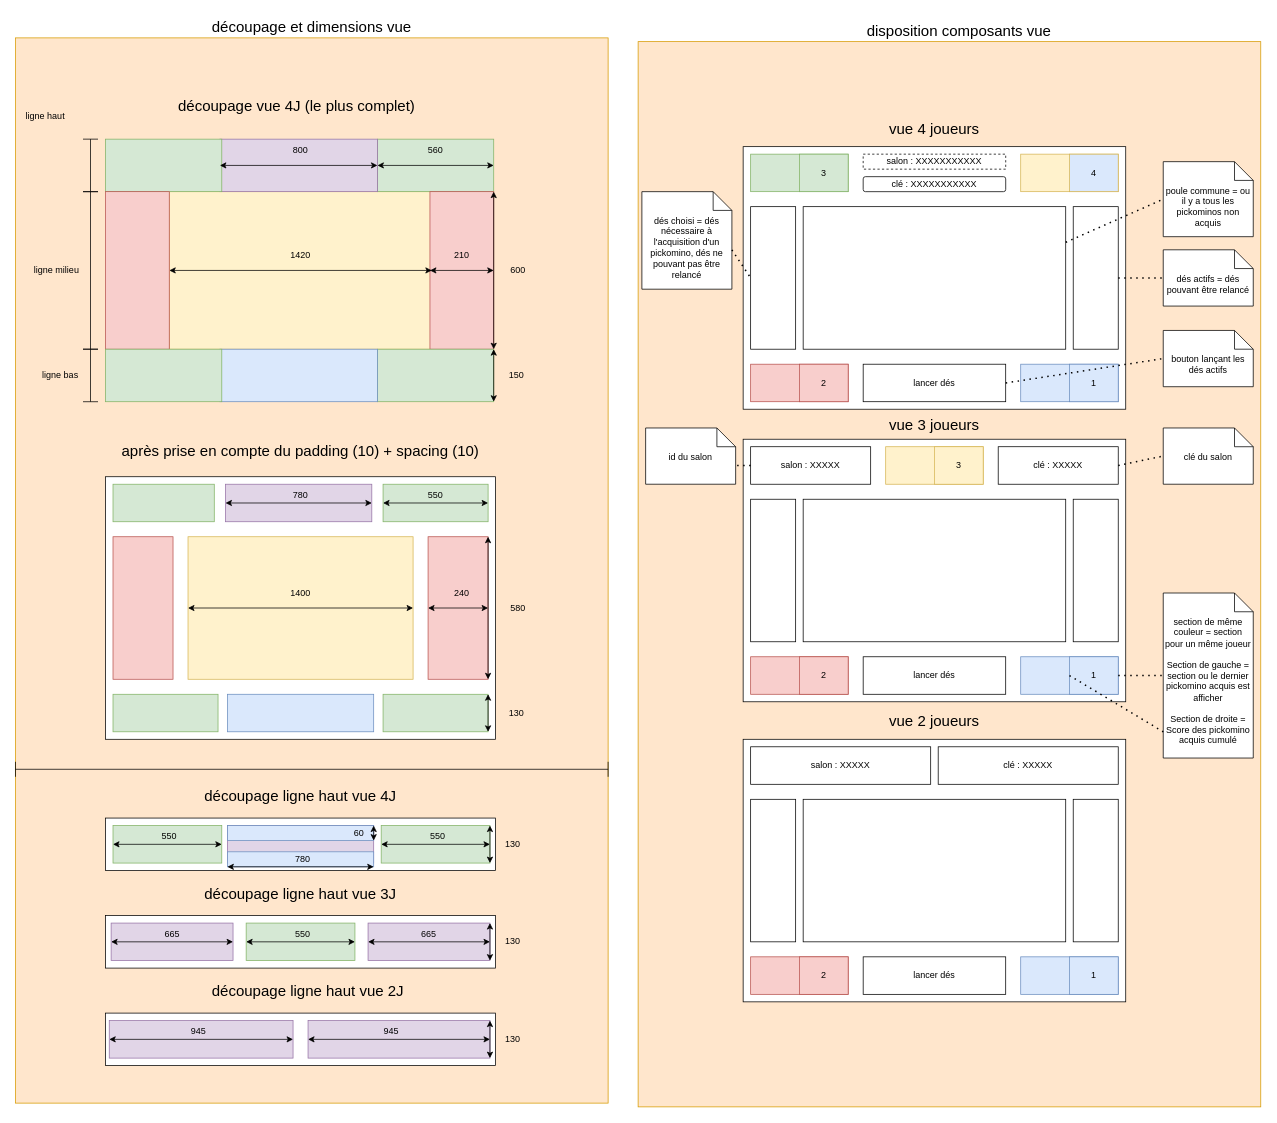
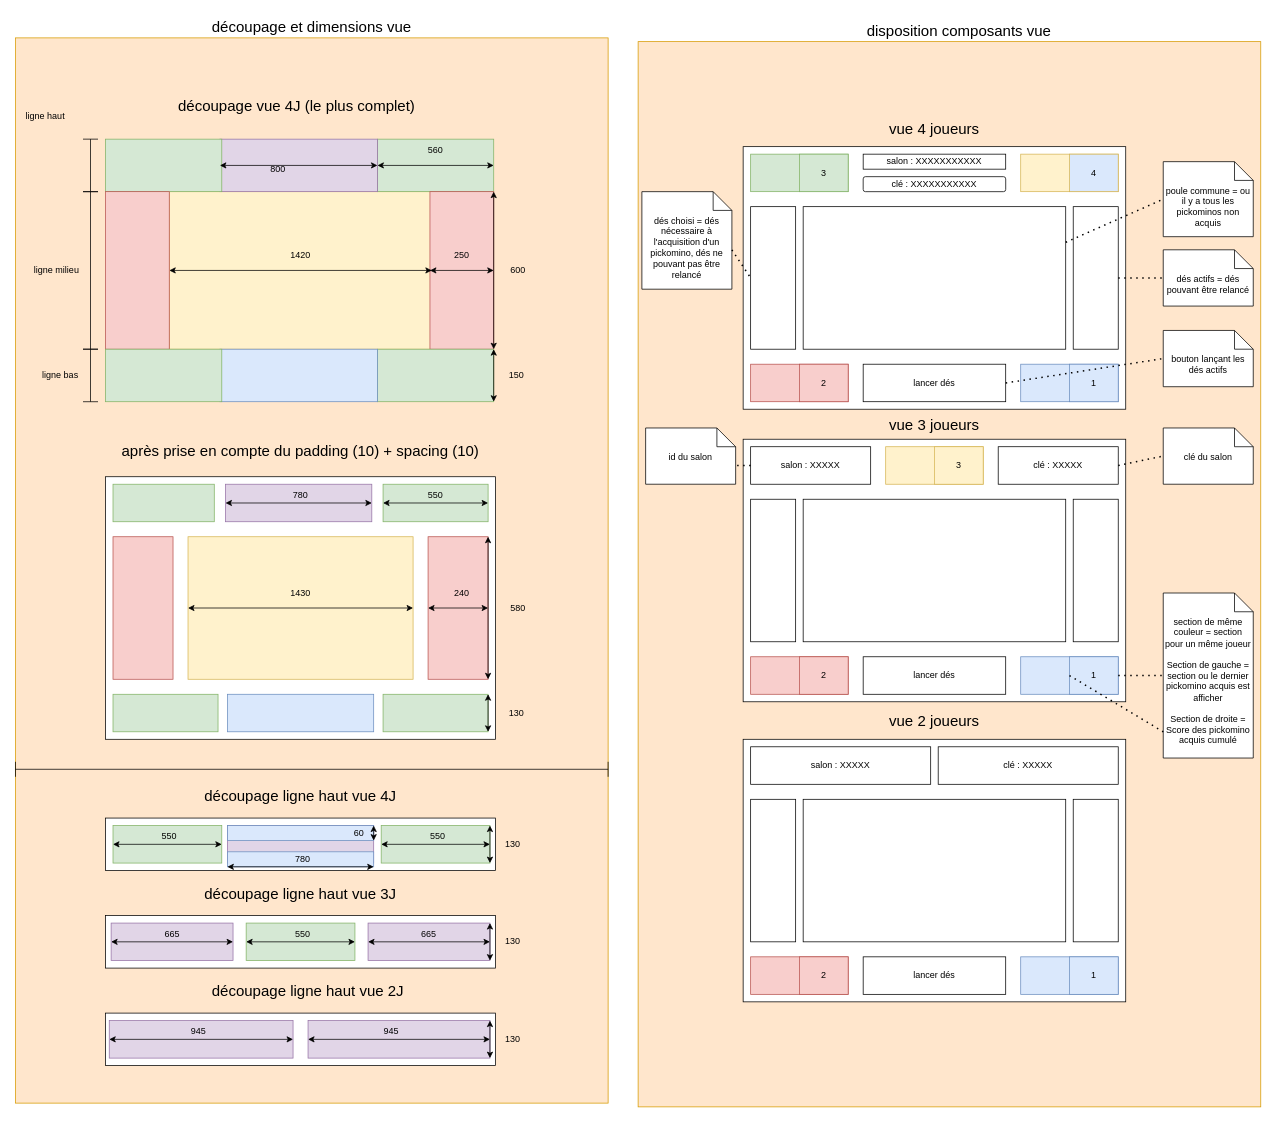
node "800": moved (300, 150) -> (278, 169)
node "salon : XXXXXXXXXXX": style dashed -> solid
node "210": label "210" -> "250"
node "1400": label "1400" -> "1430"
